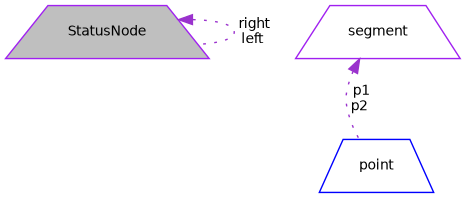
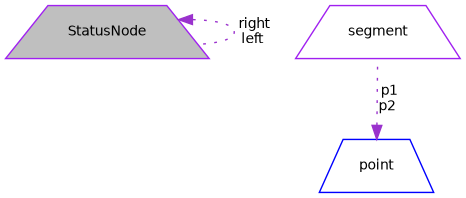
edge "point" -> "segment": reversed
